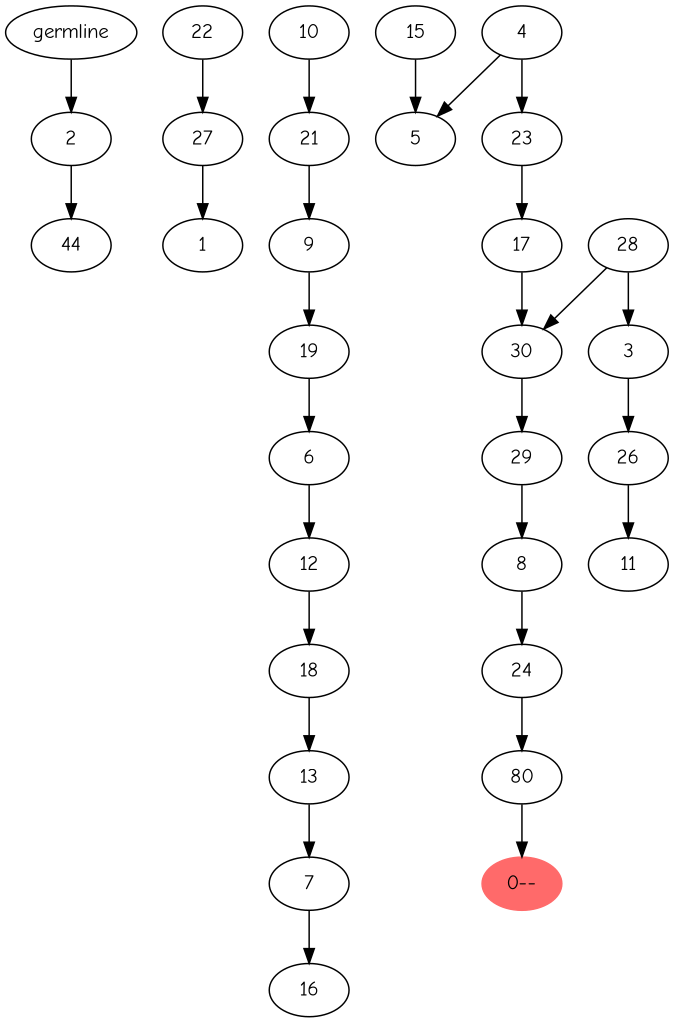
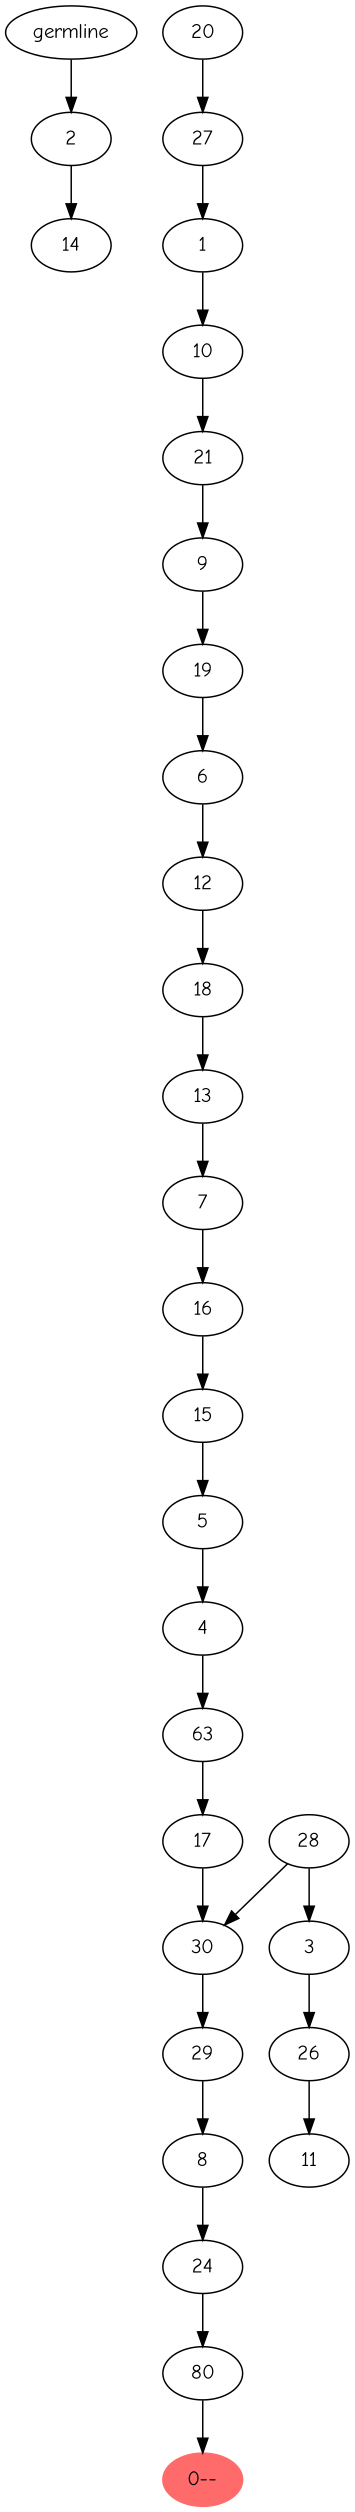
node "22": label "22" -> "20"
edge "4" -> "5": reversed
node "23": label "23" -> "63"
node "44": label "44" -> "14"
edge "1" -> "10": added
edge "16" -> "15": added
